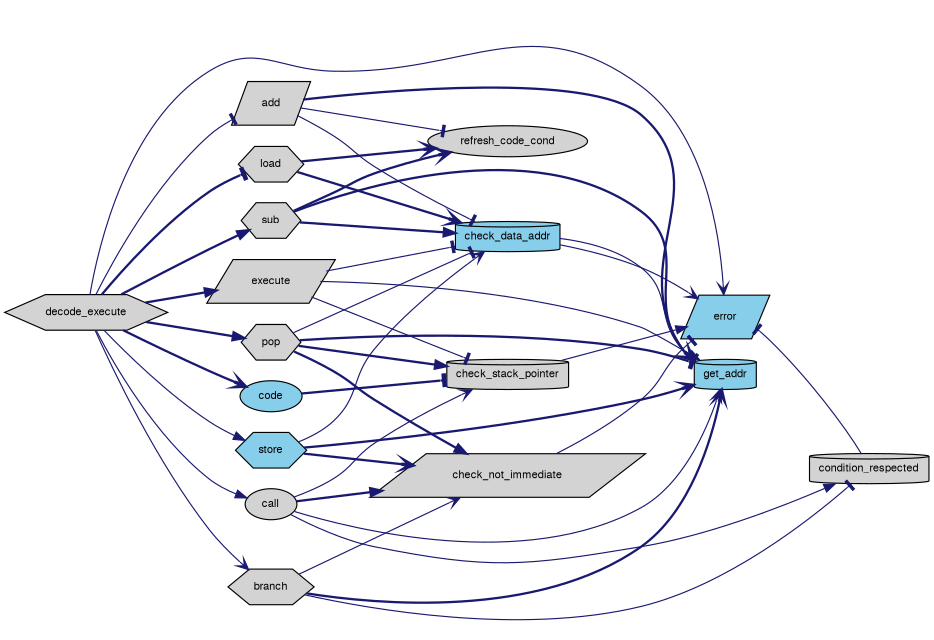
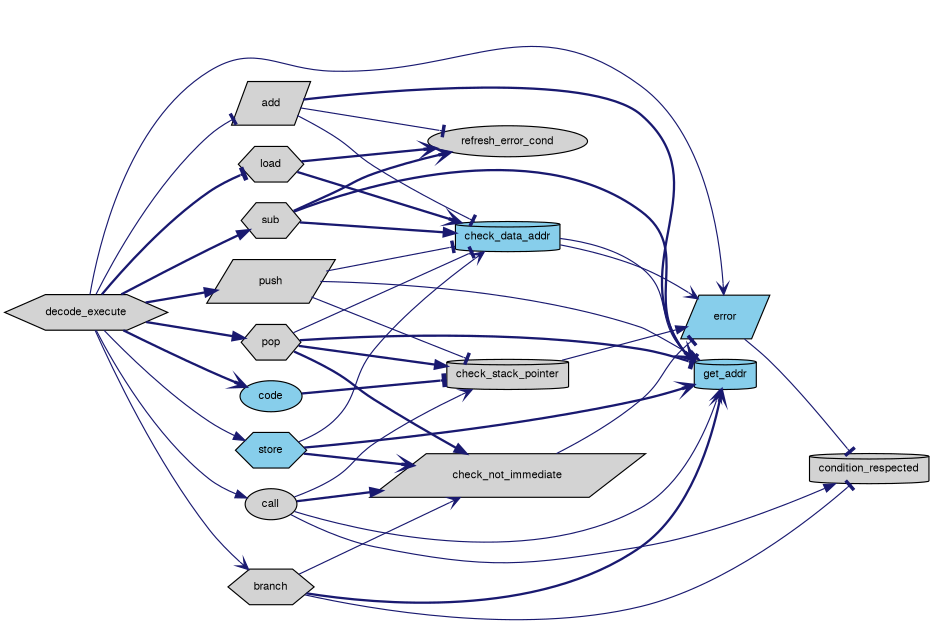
node "refresh_code_cond": label "refresh_code_cond" -> "refresh_error_cond"
node "execute": label "execute" -> "push"
edge "condition_respected" -> "error": reversed
